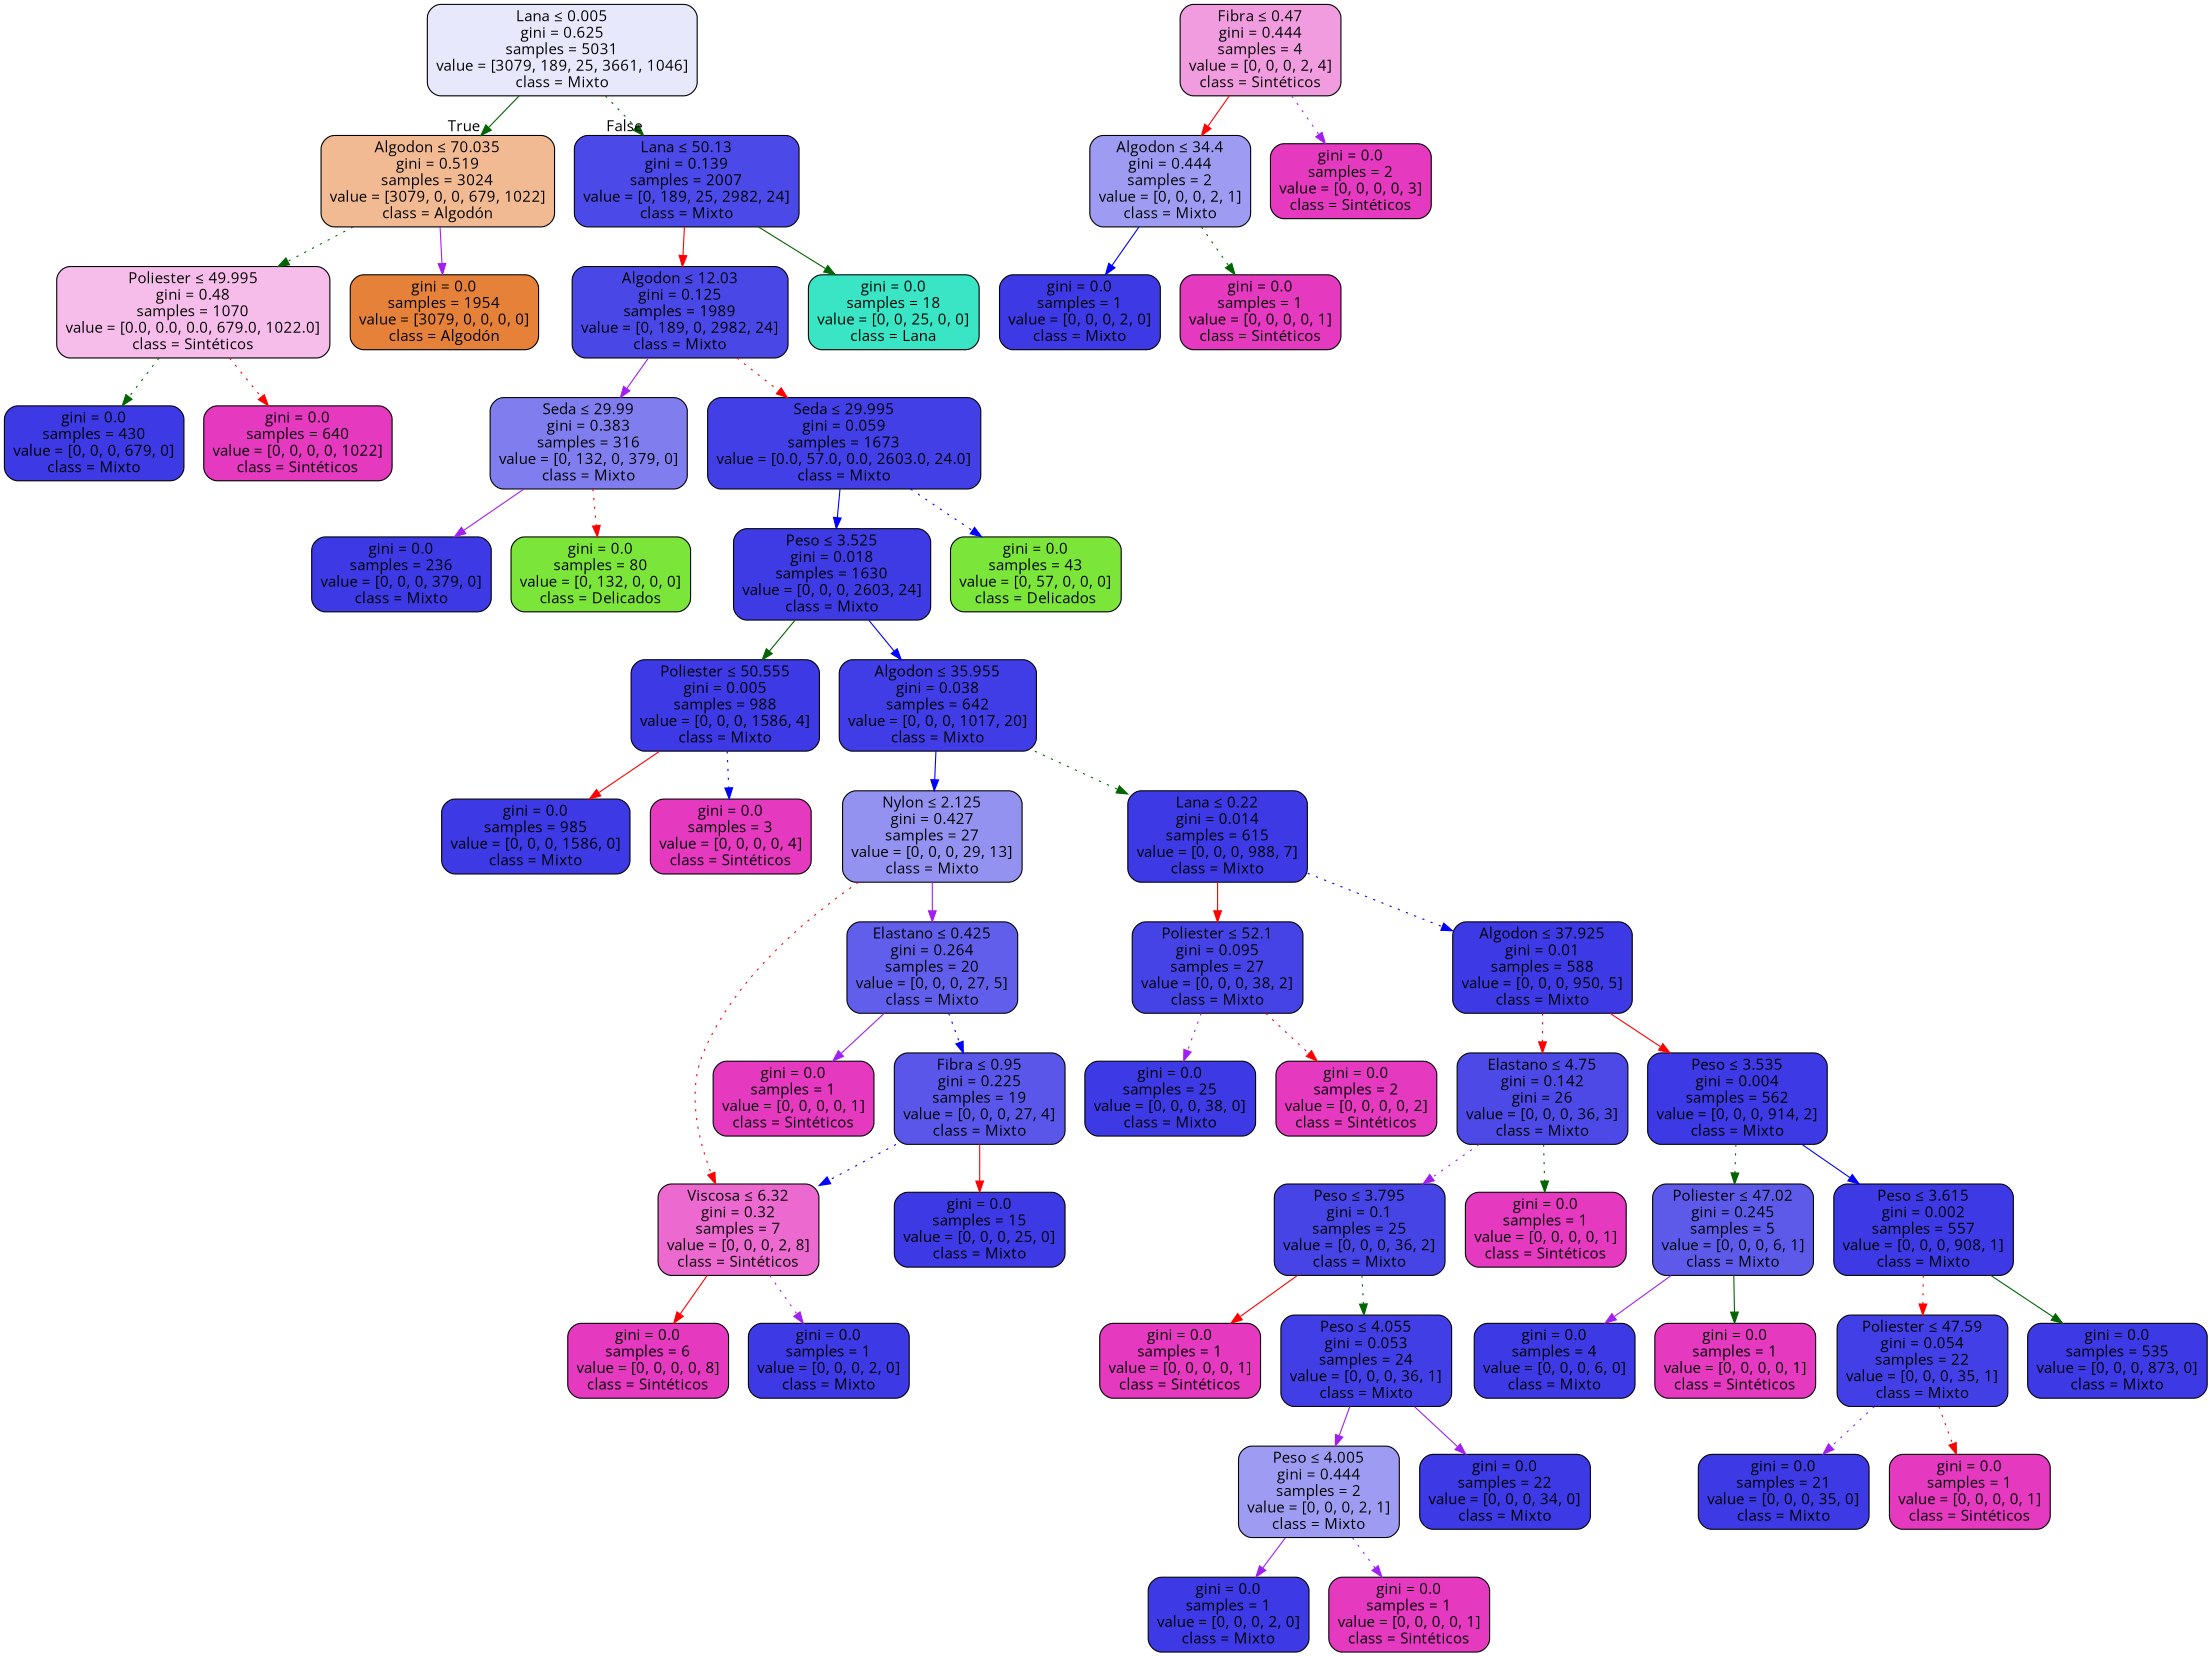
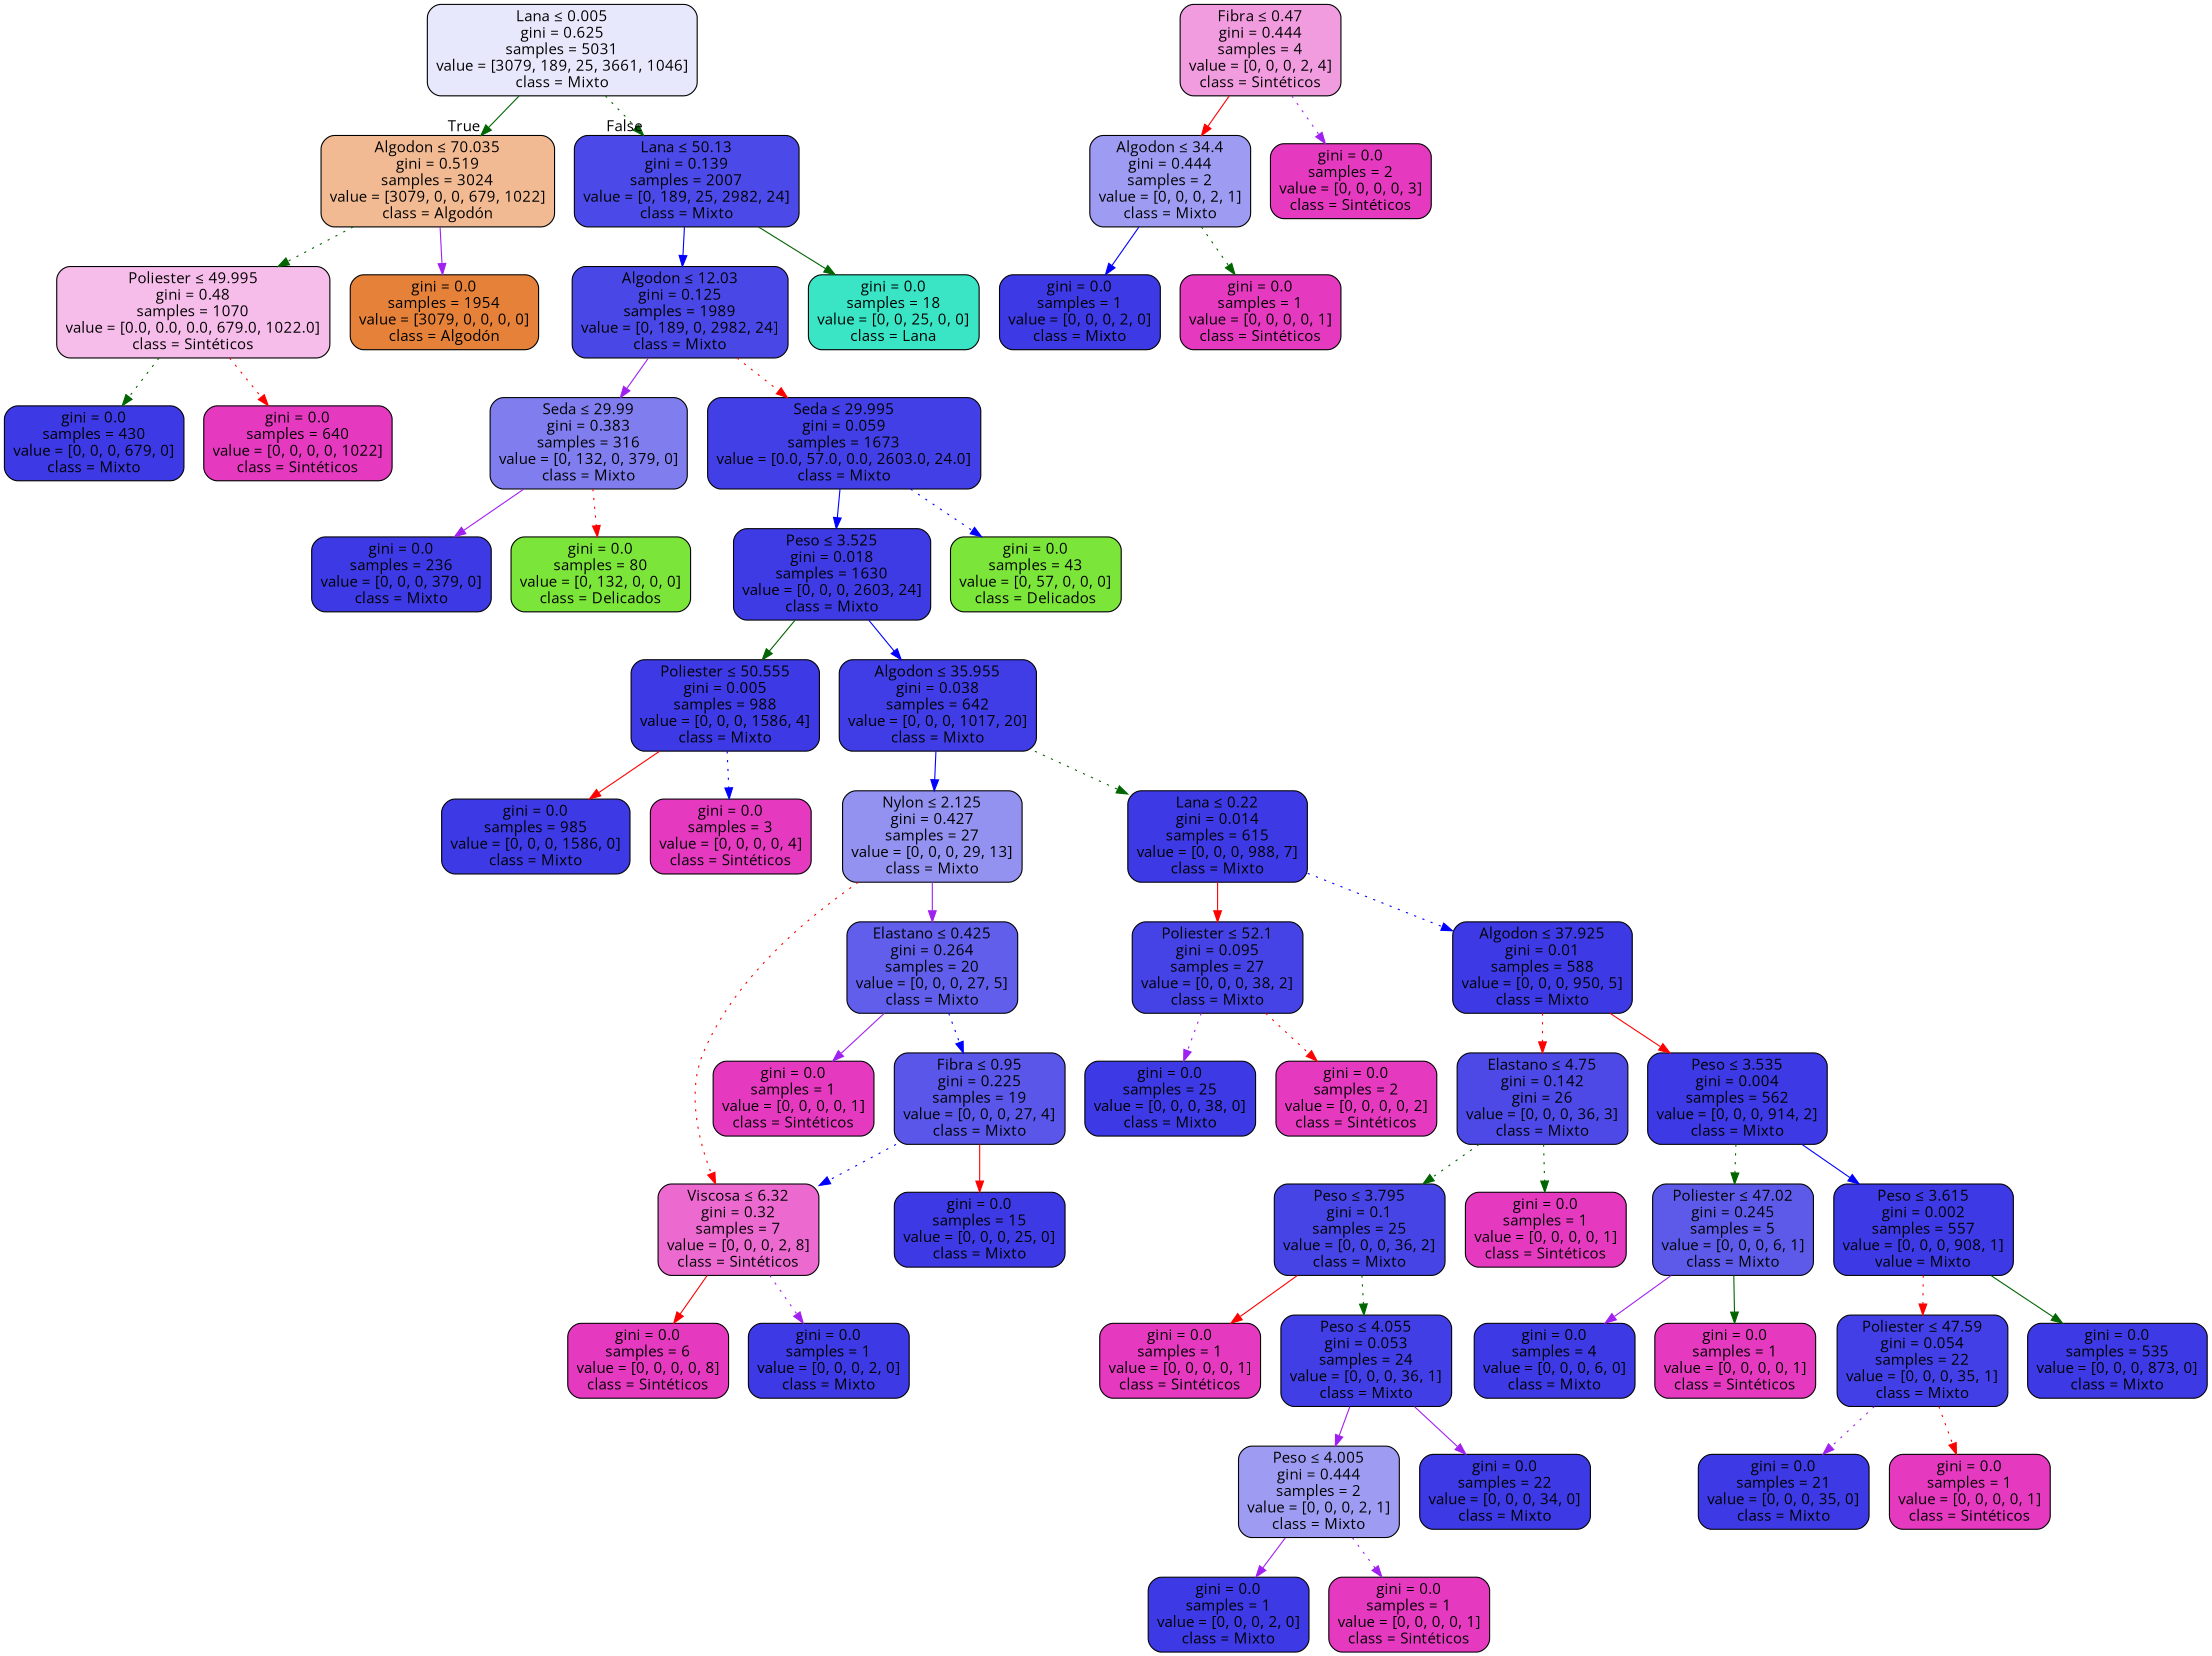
edge "Lana ≤ 50.13" -> "Algodon ≤ 12.03": color red -> blue
edge "Elastano ≤ 4.75" -> "Peso ≤ 3.795": color purple -> darkgreen
node "Peso ≤ 3.615": text "class = Mixto" -> "value = Mixto"
